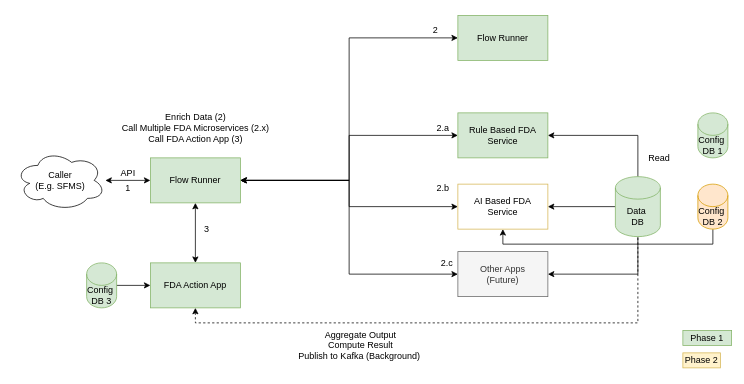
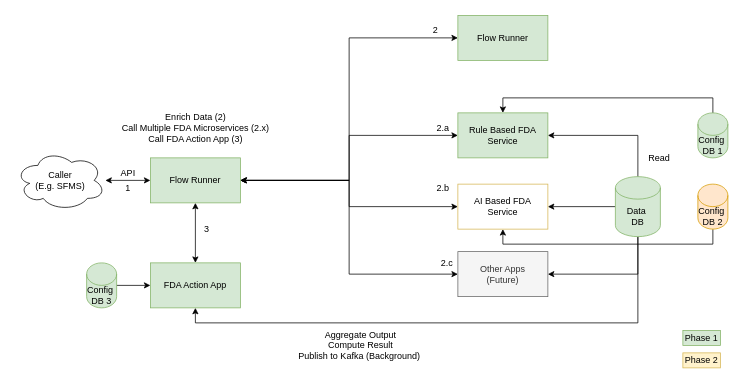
edge "Config DB 1" -> "Rule Based FDA Service": added
edge "Data DB" -> "FDA Action App": style dashed -> solid
node "Phase 1": size 49x15 -> 38x15
